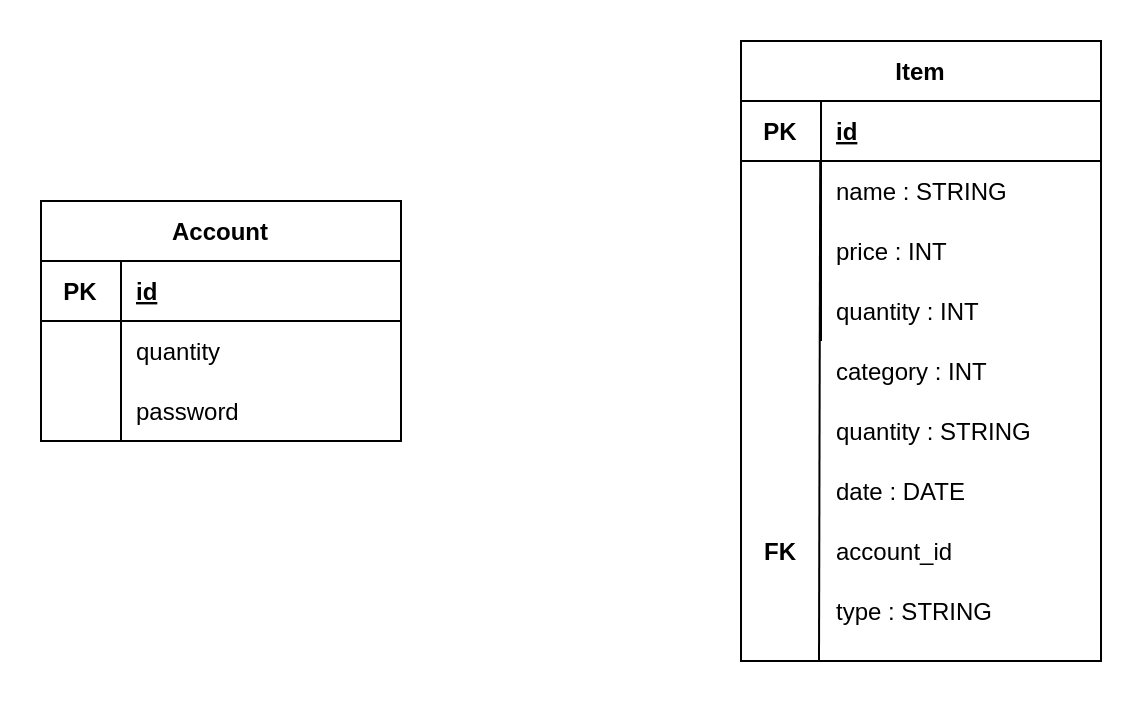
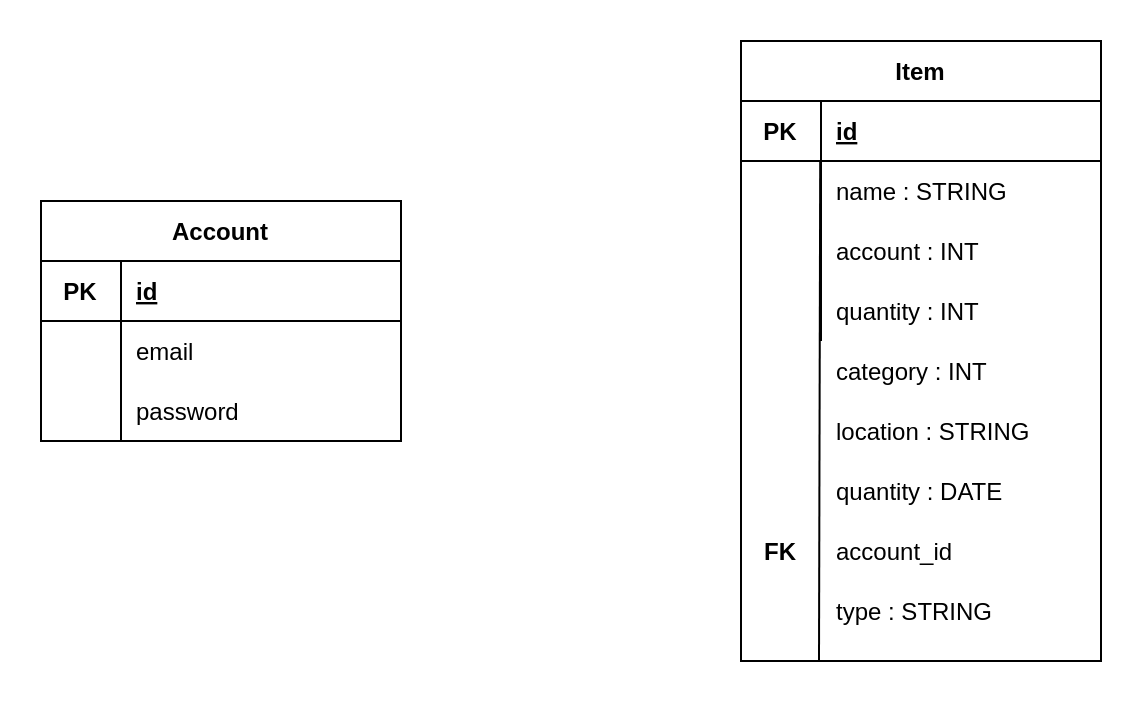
node "price : INT": label "price : INT" -> "account : INT"
node "quantity": label "quantity" -> "email"
node "quantity : STRING": label "quantity : STRING" -> "location : STRING"
node "date : DATE": label "date : DATE" -> "quantity : DATE"
